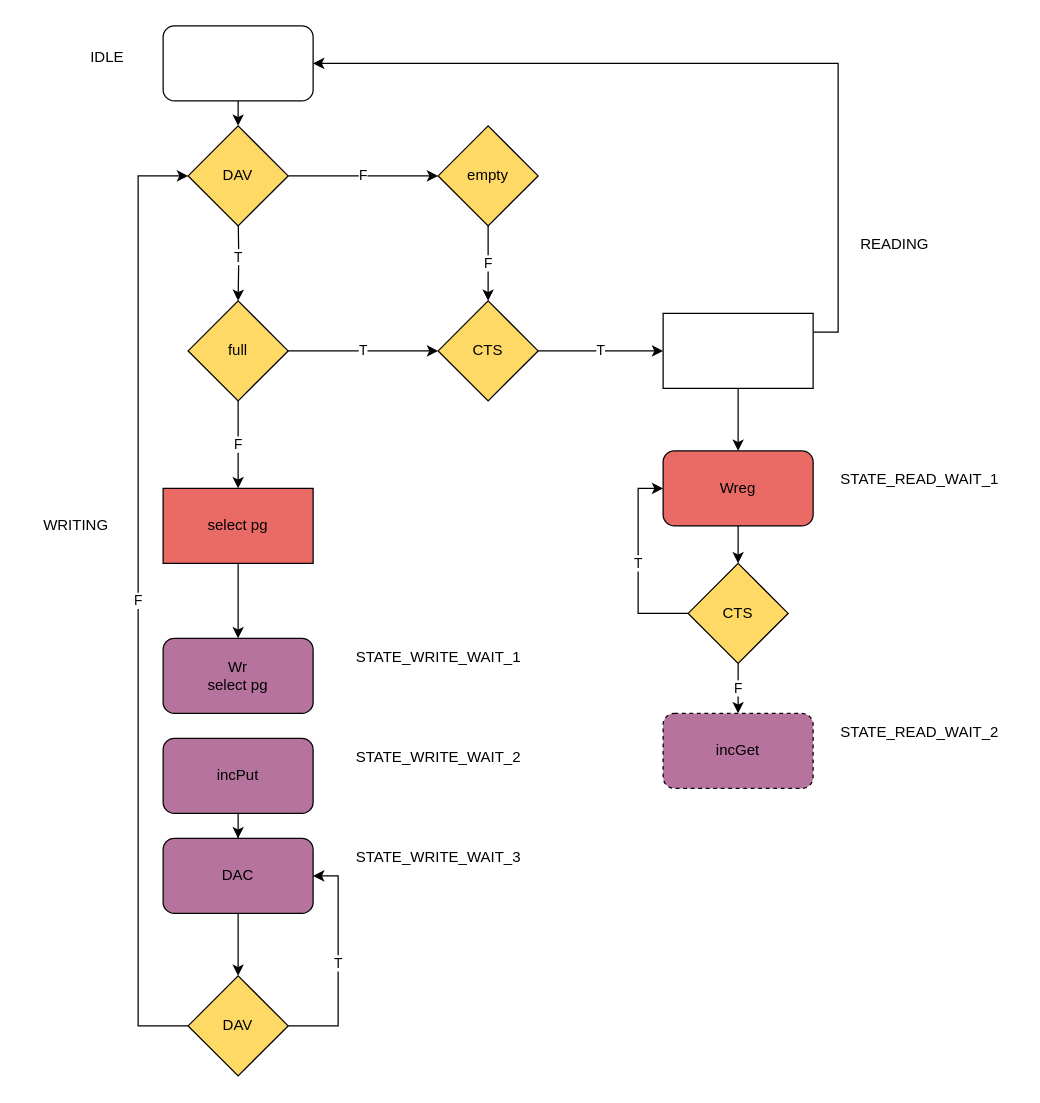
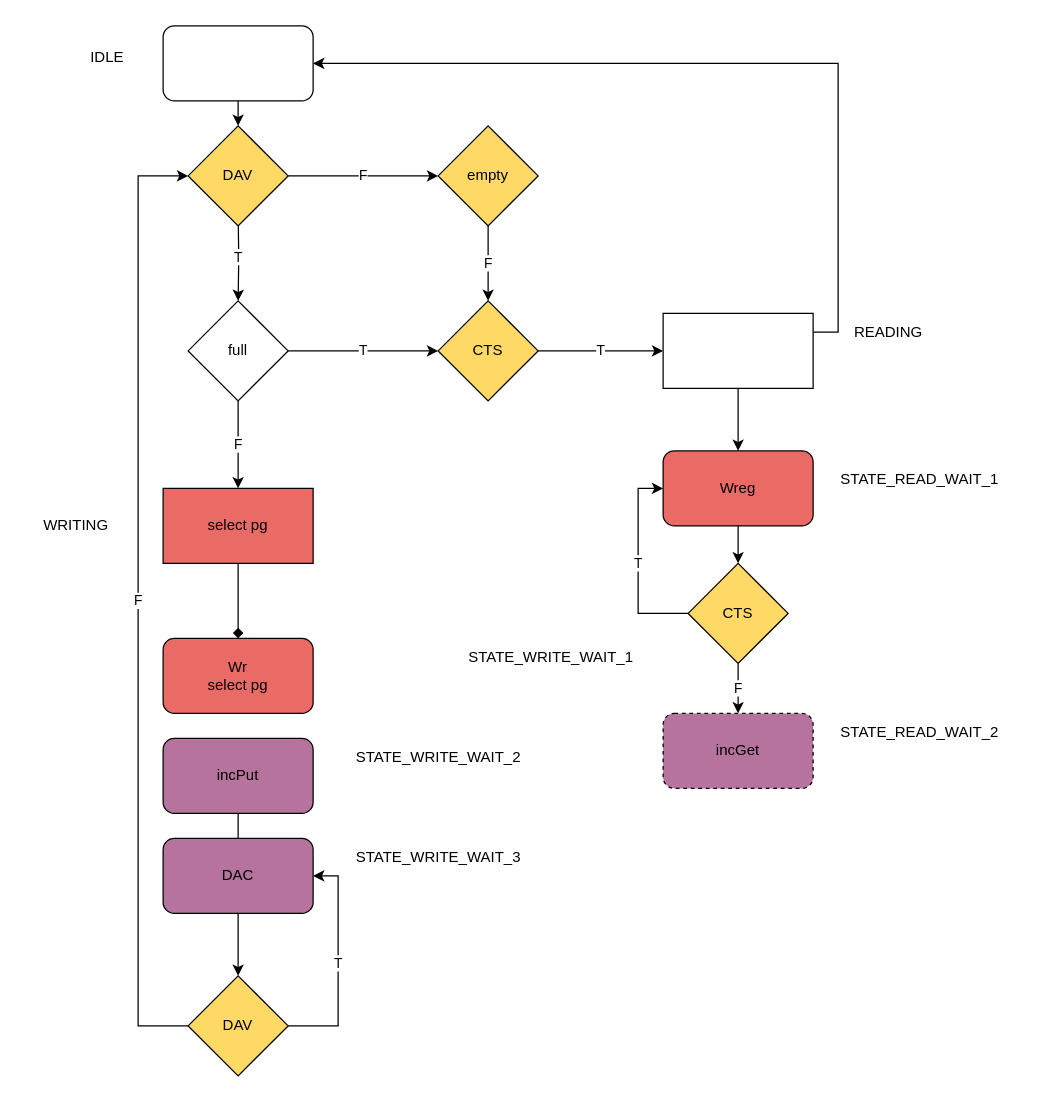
node "READING": moved (894, 244) -> (888, 332)
node "full": fillcolor #ffd966 -> #ffffff
edge "select pg" -> "Wr select pg": arrowhead classic -> diamond
node "STATE_WRITE_WAIT_1": moved (438, 657) -> (551, 657)
node "Wr select pg": fillcolor #b5739d -> #ea6b66
edge "incPut" -> "DAC": arrowhead classic -> none
